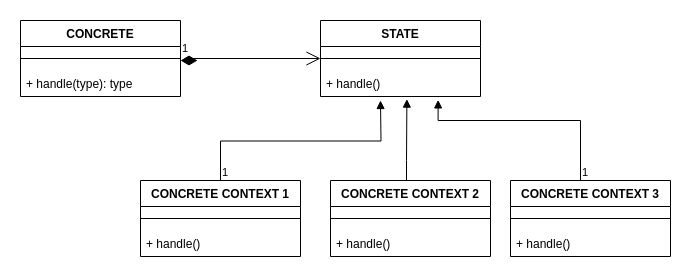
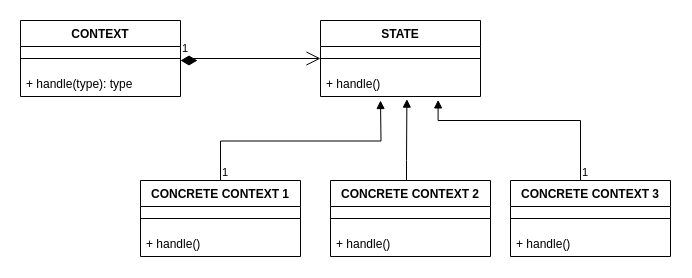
node "CONCRETE": label "CONCRETE" -> "CONTEXT"
